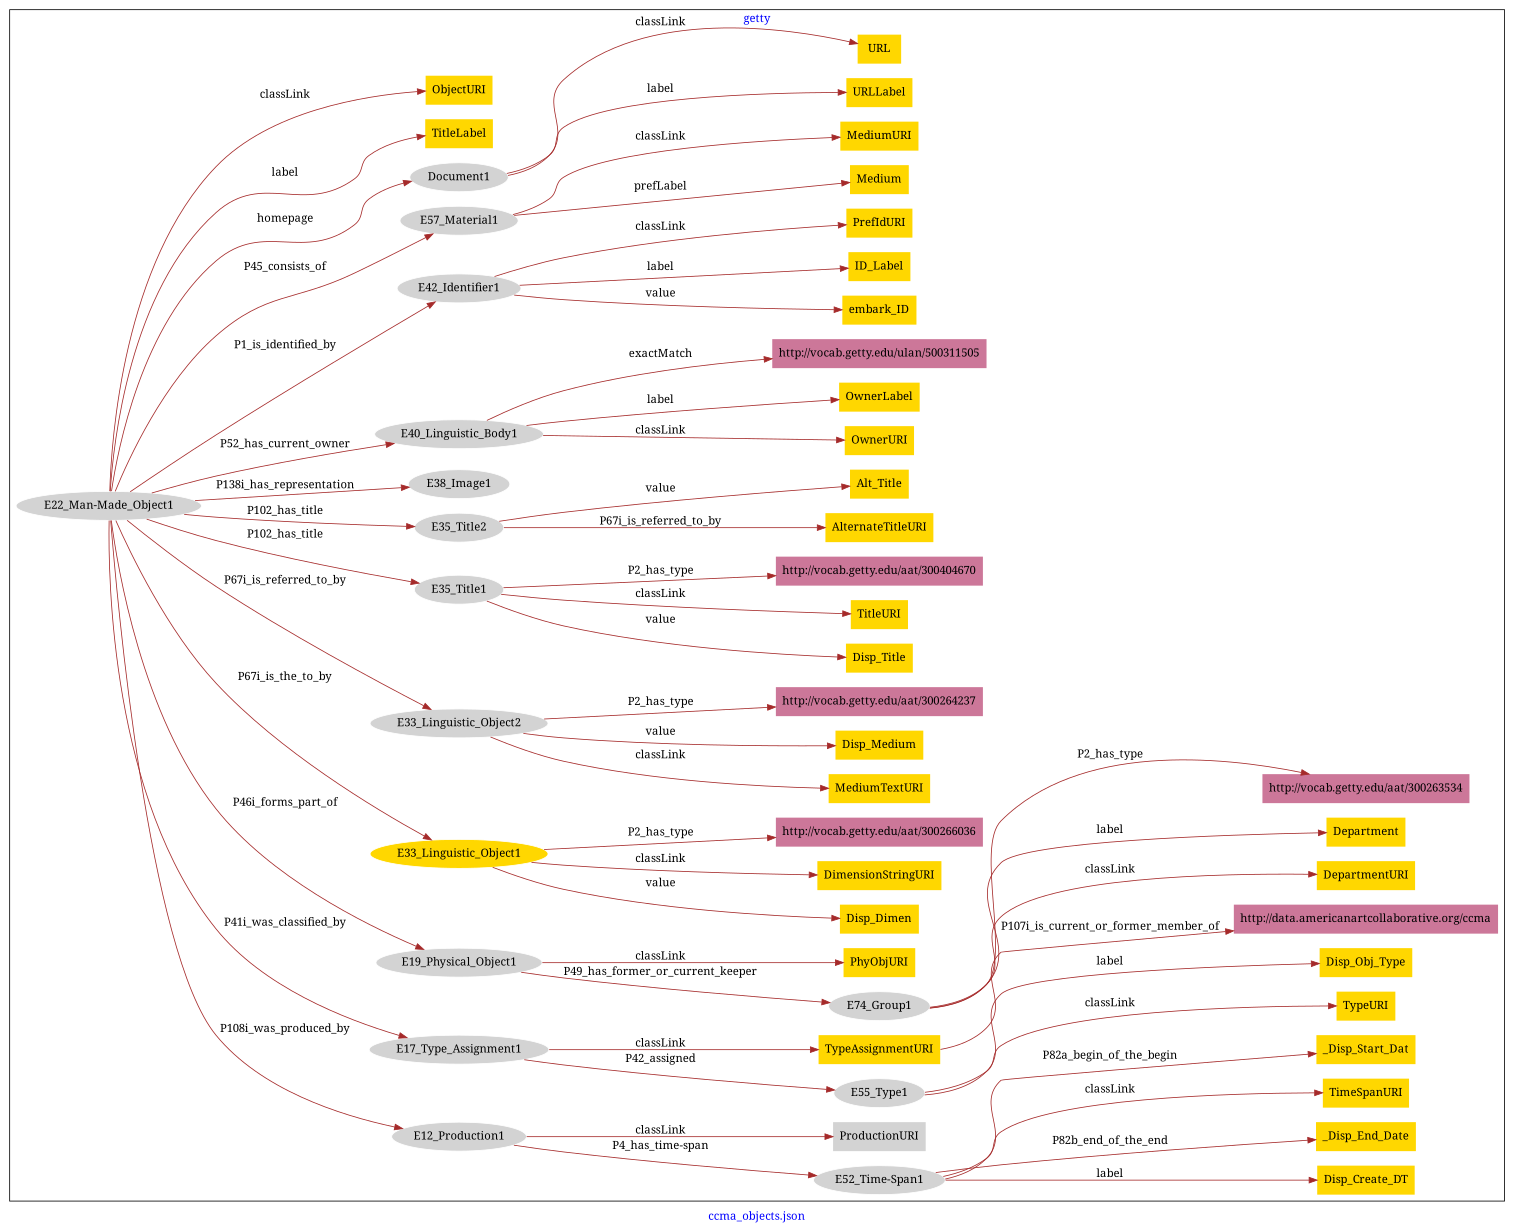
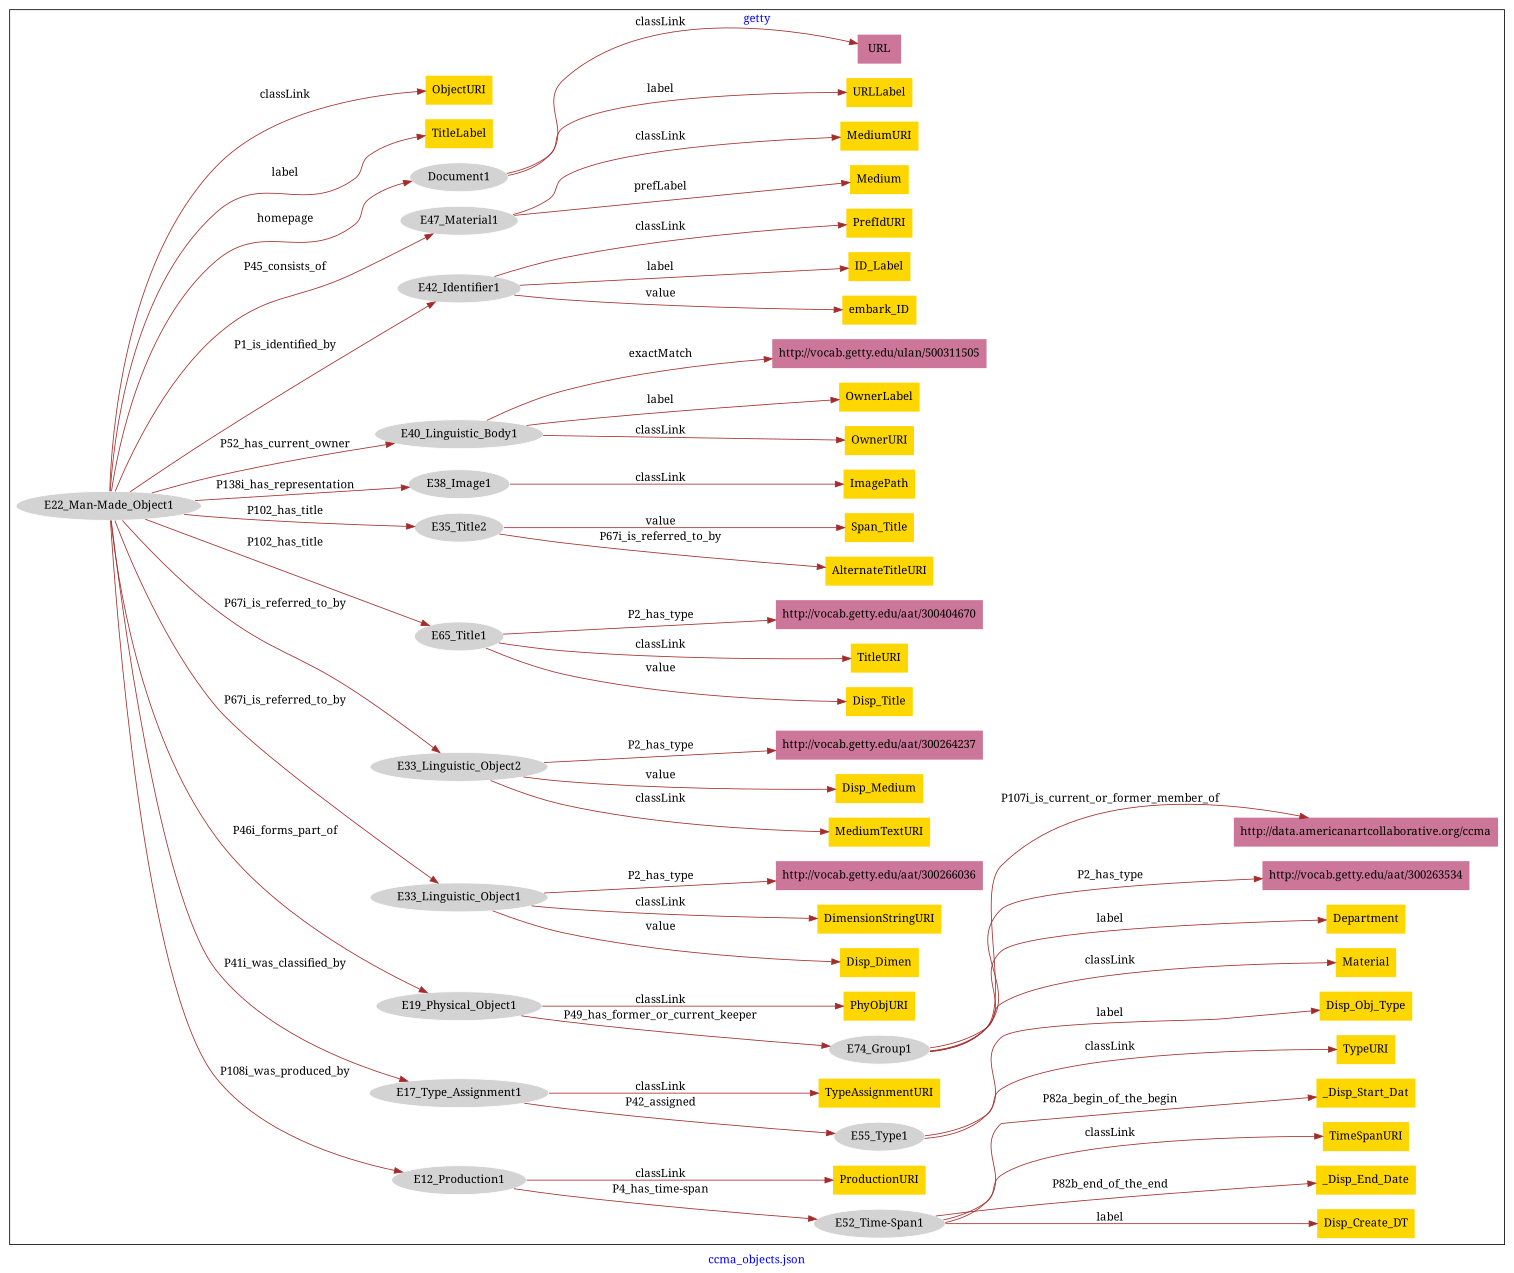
node "URL": fillcolor gold -> #cc7799
node "E57_Material1": label "E57_Material1" -> "E47_Material1"
node "ImagePath": added
node "Alt_Title": label "Alt_Title" -> "Span_Title"
node "E35_Title1": label "E35_Title1" -> "E65_Title1"
edge "E22_Man-Made_Object1" -> "E33_Linguistic_Object1": label "P67i_is_the_to_by" -> "P67i_is_referred_to_by"
node "E33_Linguistic_Object1": fillcolor gold -> lightgray
node "DepartmentURI": label "DepartmentURI" -> "Material"
edge "TypeAssignmentURI" -> "http://data.americanartcollaborative.org/ccma": now "E74_Group1" -> "http://data.americanartcollaborative.org/ccma"
node "ProductionURI": fillcolor lightgray -> gold
